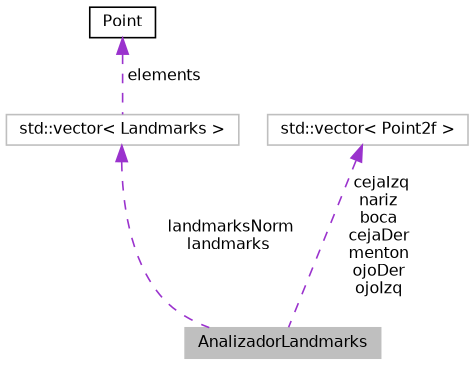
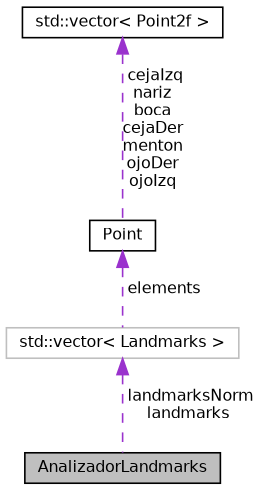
node "std::vector< Point2f >": color grey75 -> black
edge "AnalizadorLandmarks" -> "std::vector< Point2f >": now "Point" -> "std::vector< Point2f >"
node "AnalizadorLandmarks": color grey75 -> black
